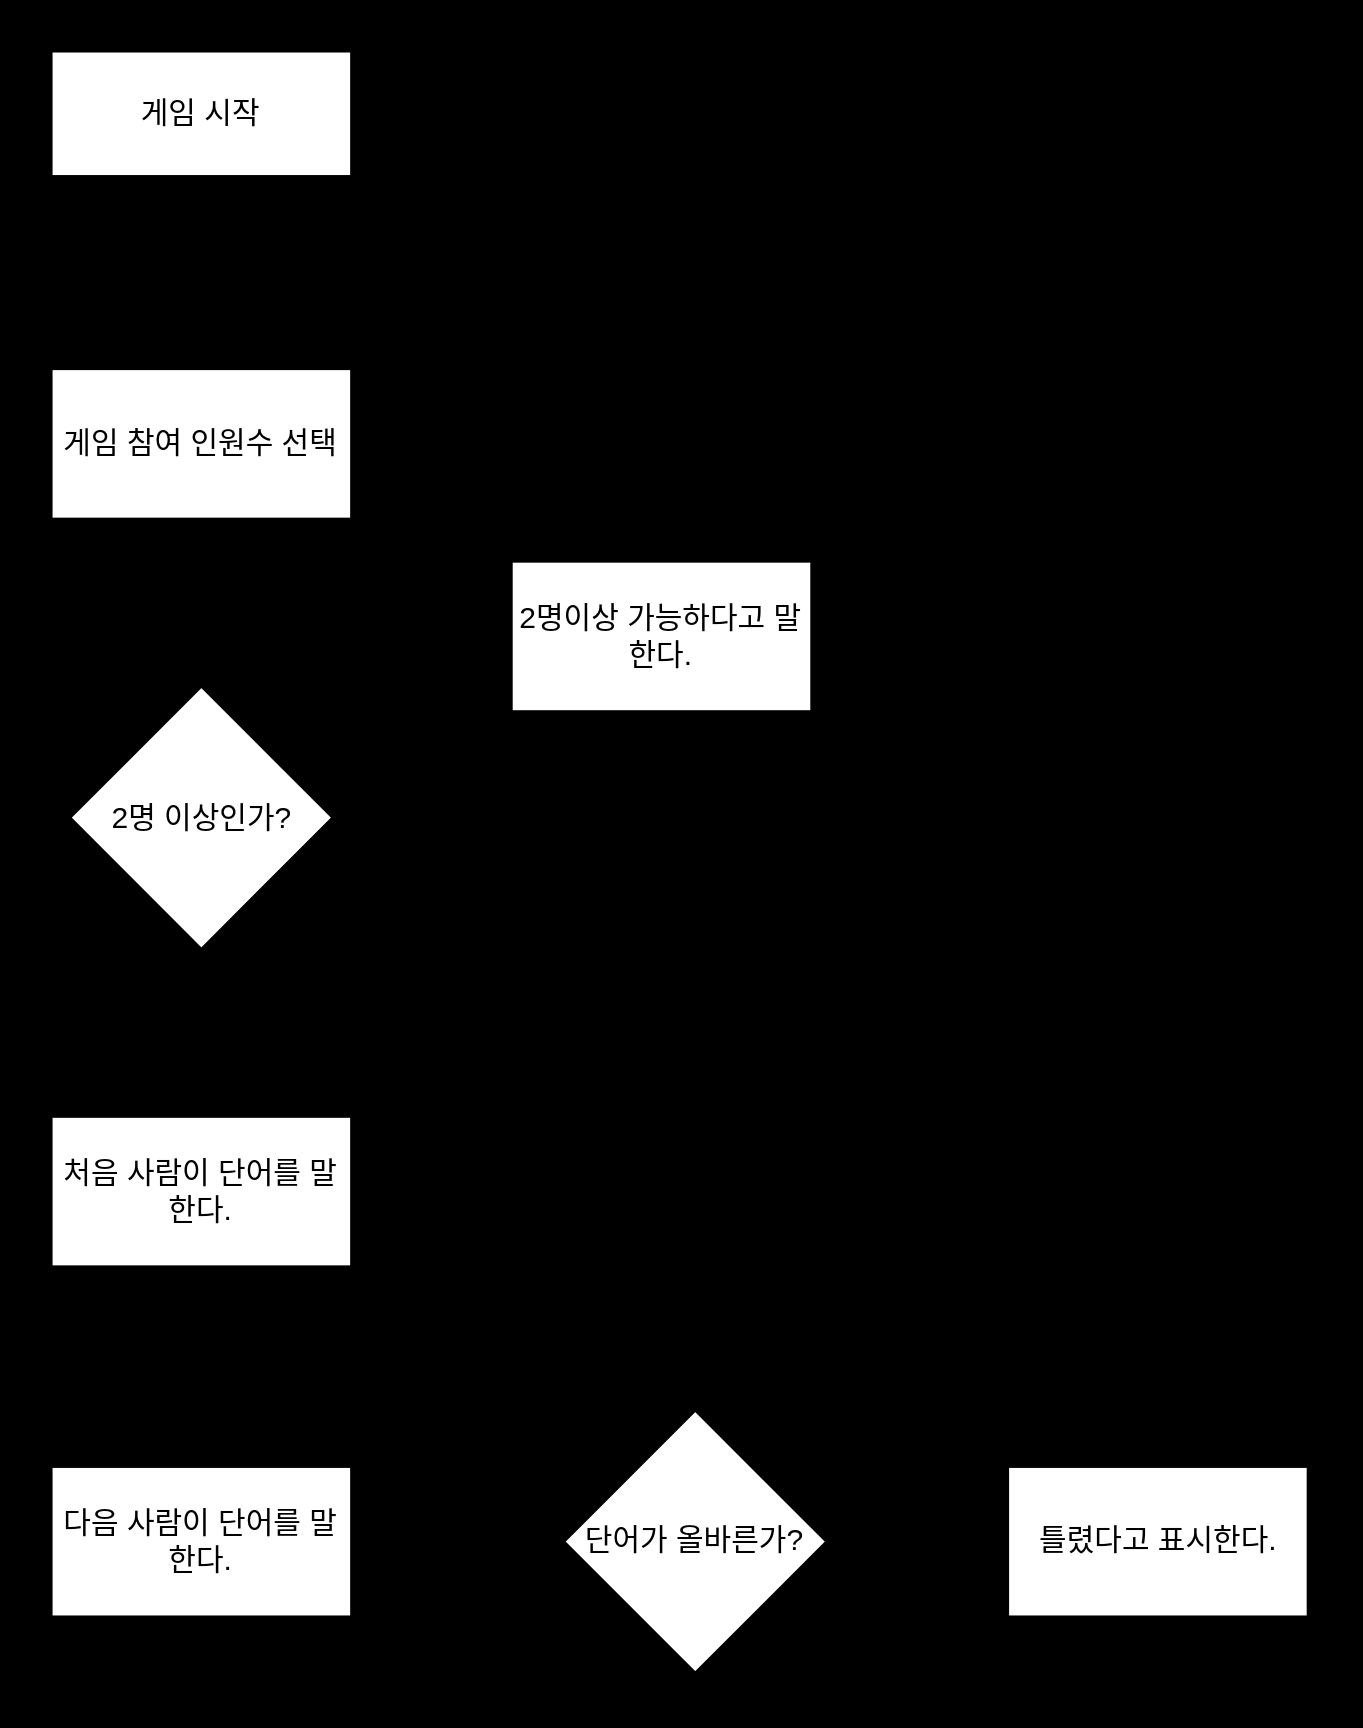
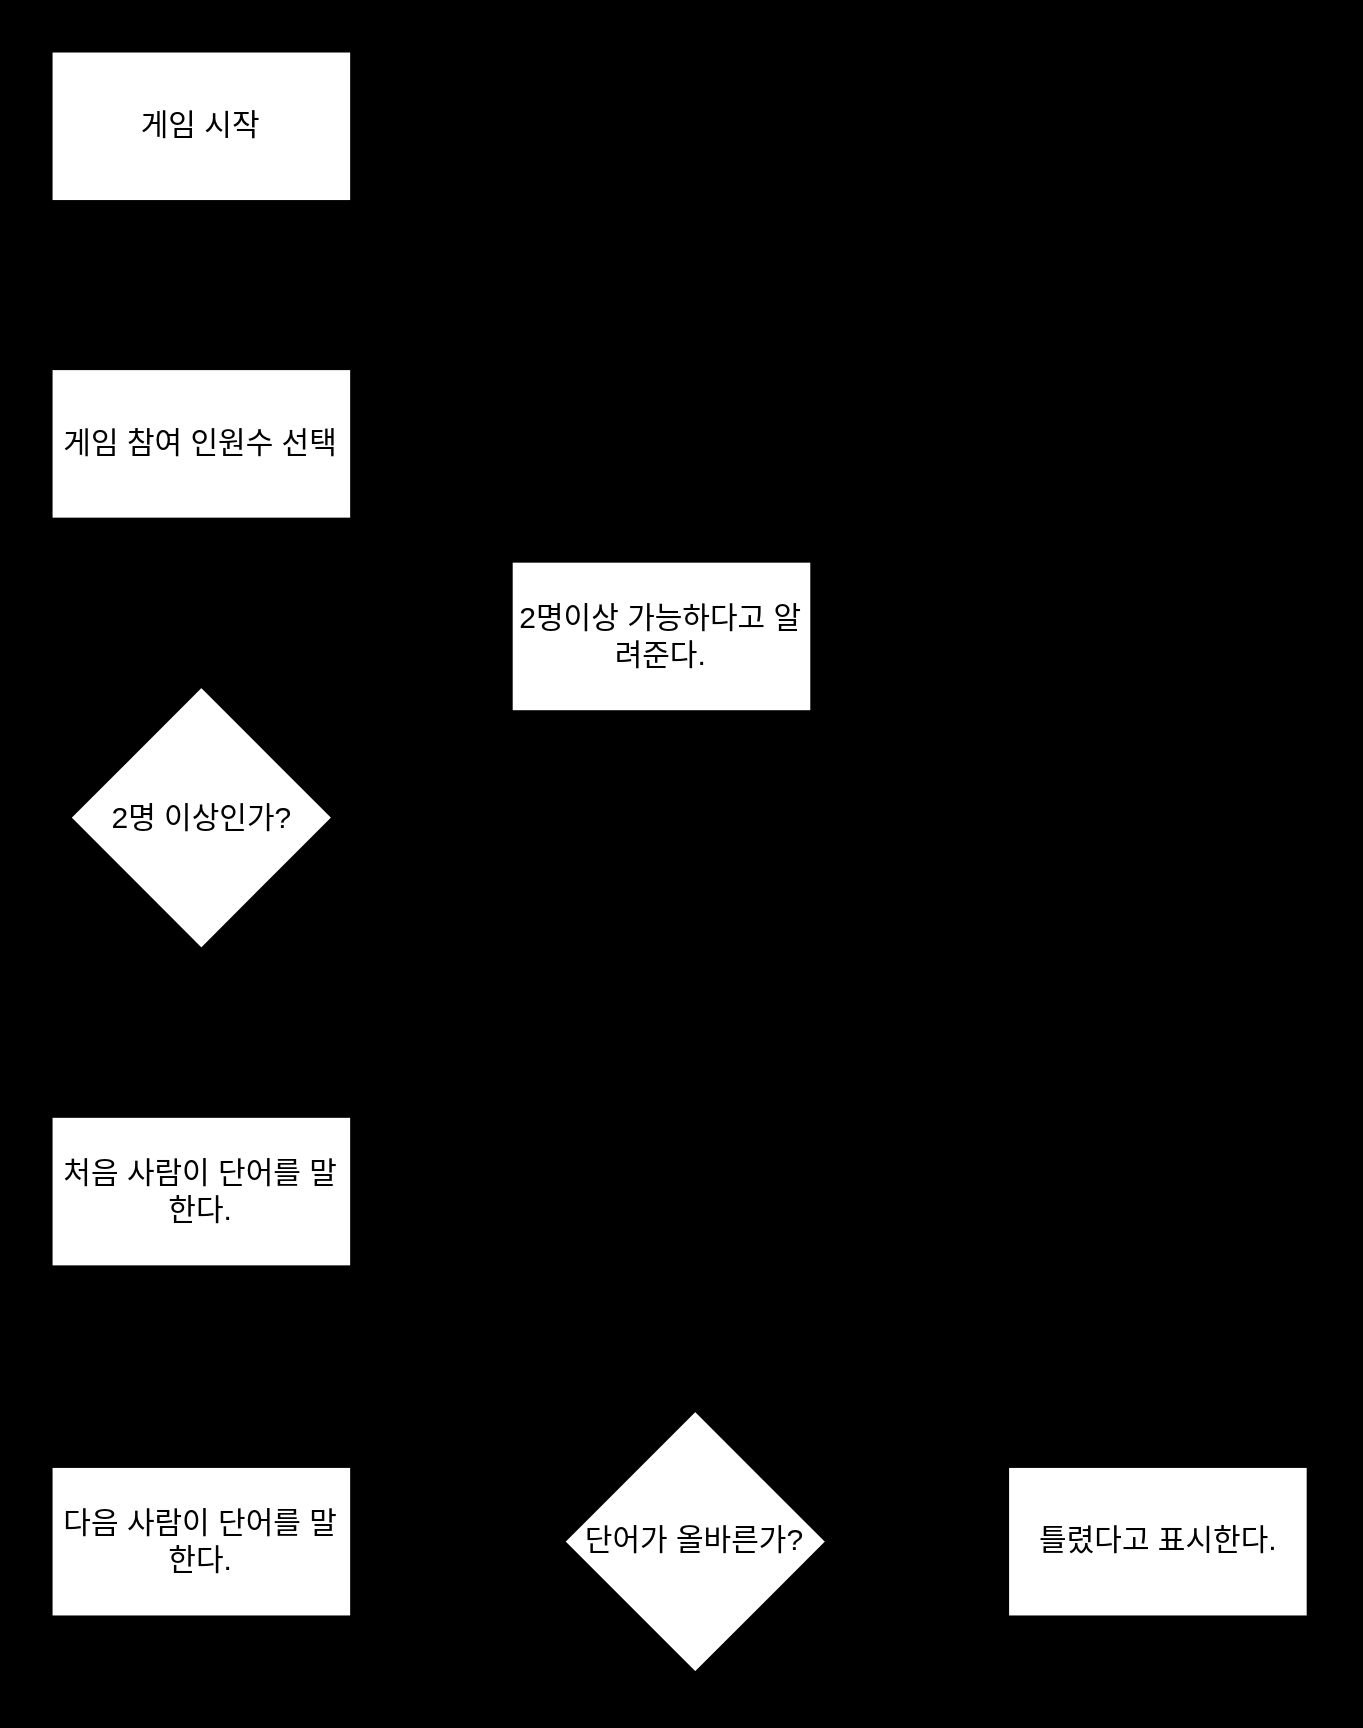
node "게임 시작": size 300x125 -> 300x150
node "2명이상 가능하다고 말한다.": label "2명이상 가능하다고 말한다." -> "2명이상 가능하다고 알려준다."
